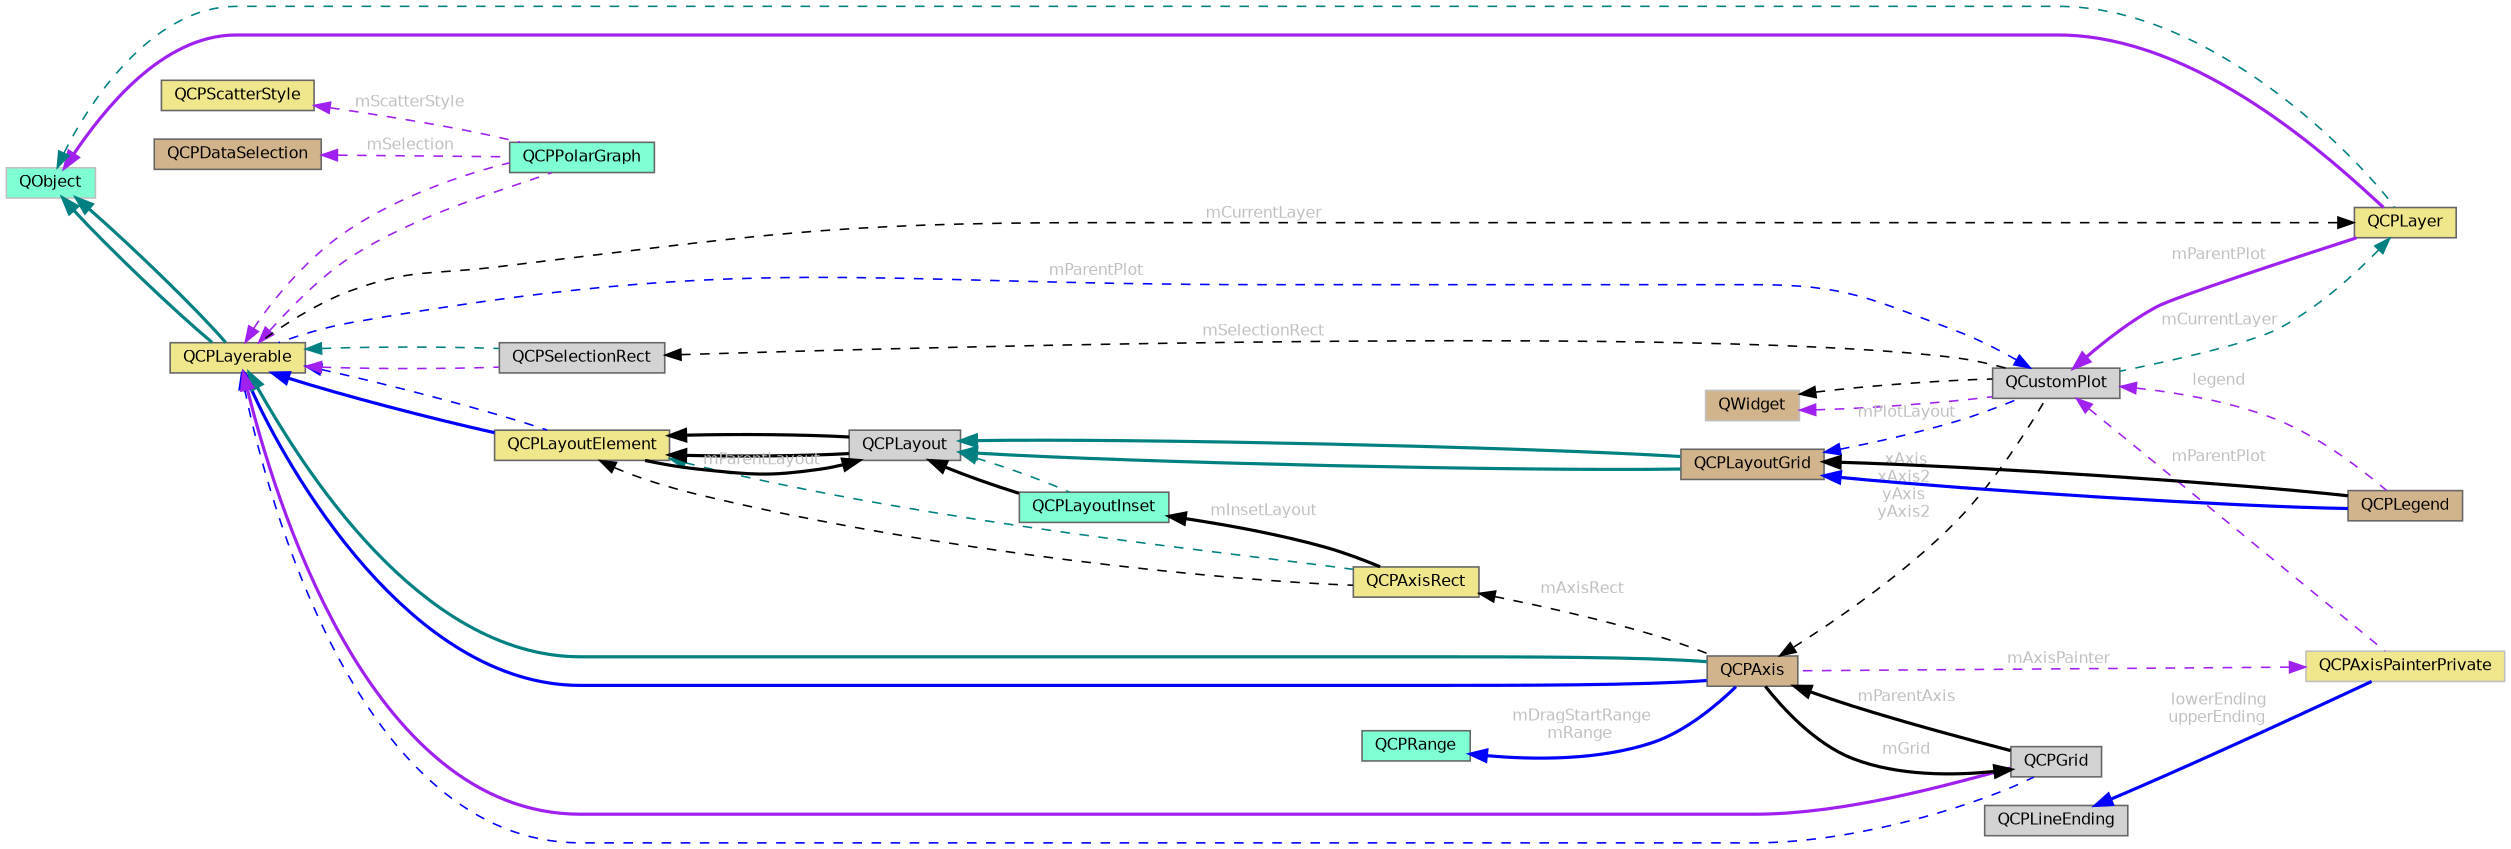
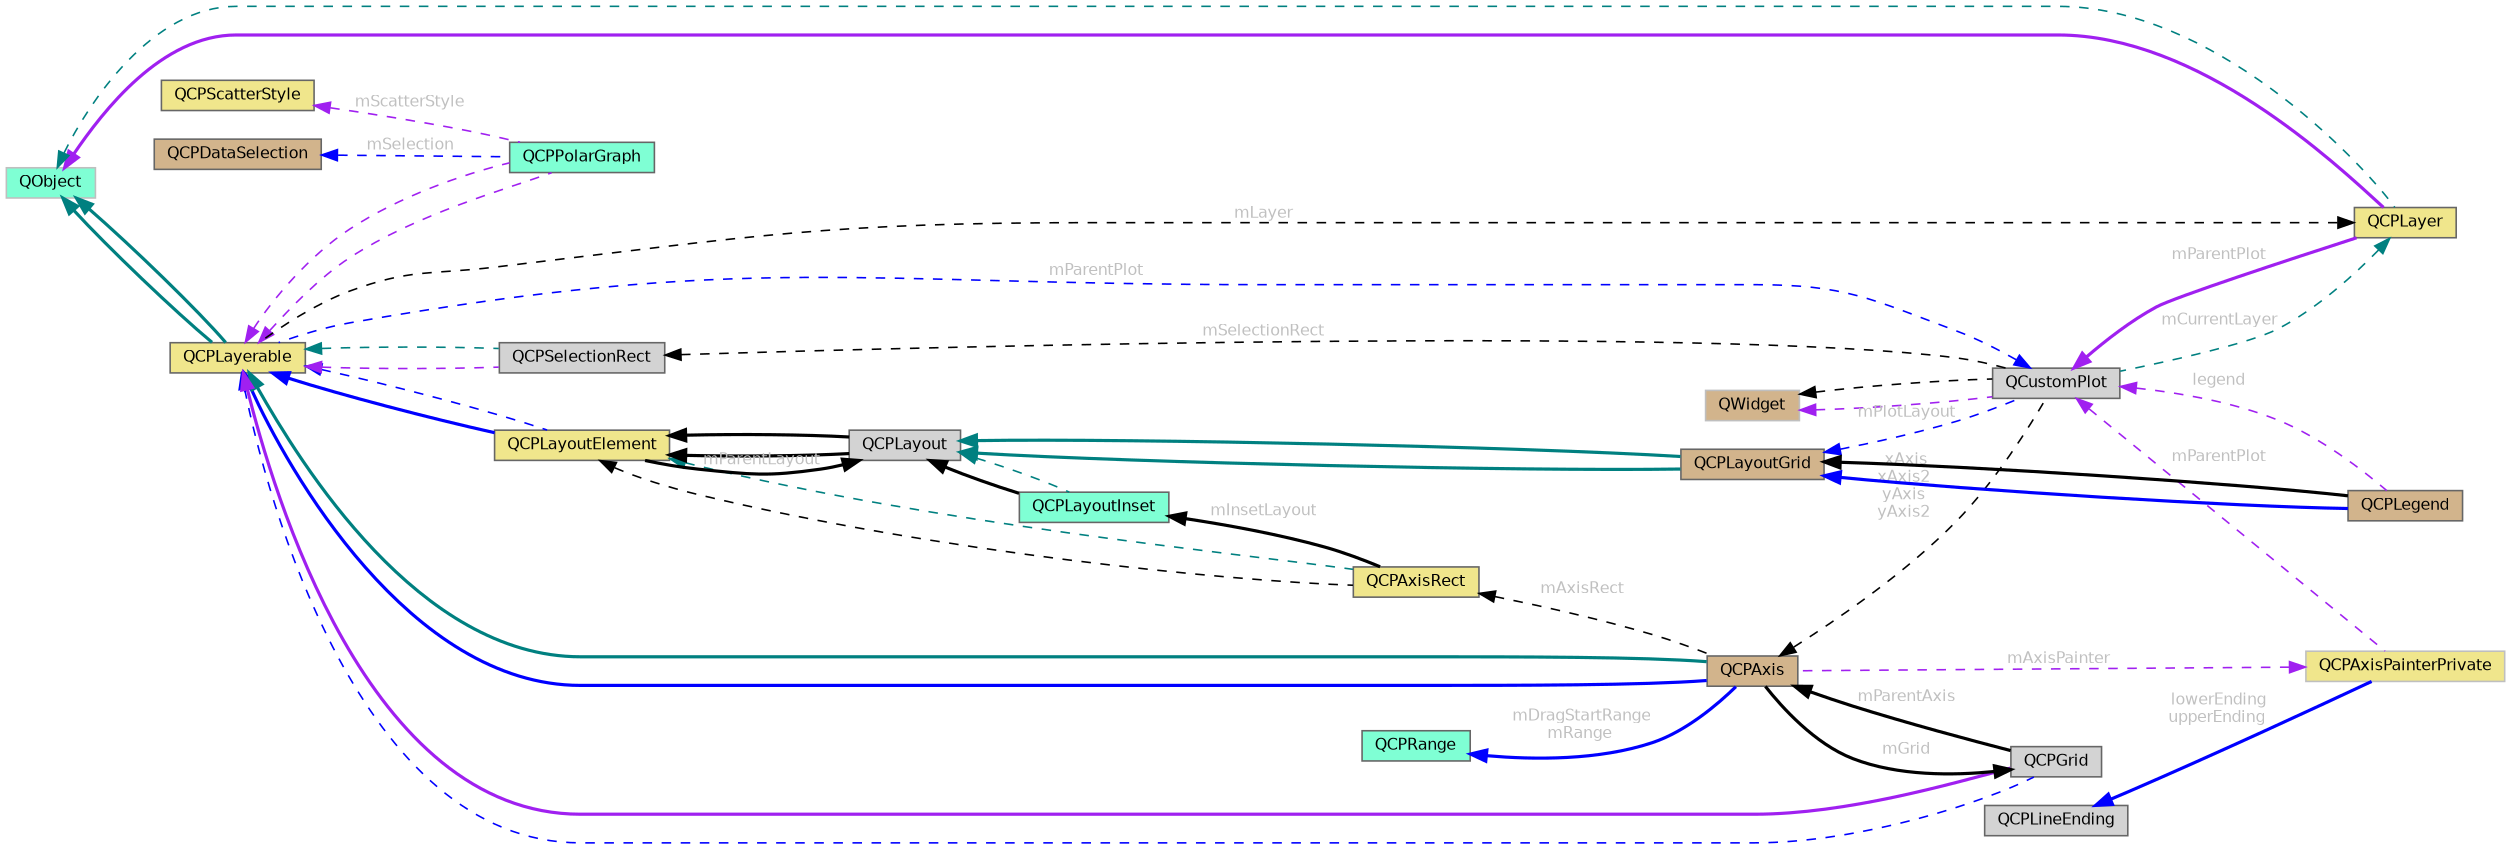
edge "QCPPolarGraph" -> "QCPDataSelection": color purple -> blue
edge "QCPLayerable" -> "QCPLayer": label " mCurrentLayer" -> " mLayer"
